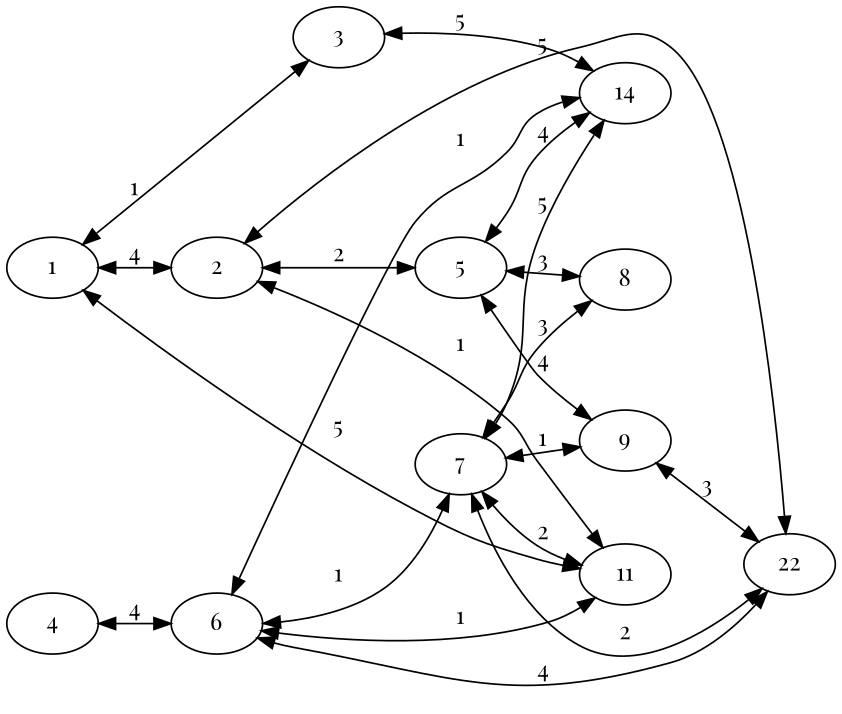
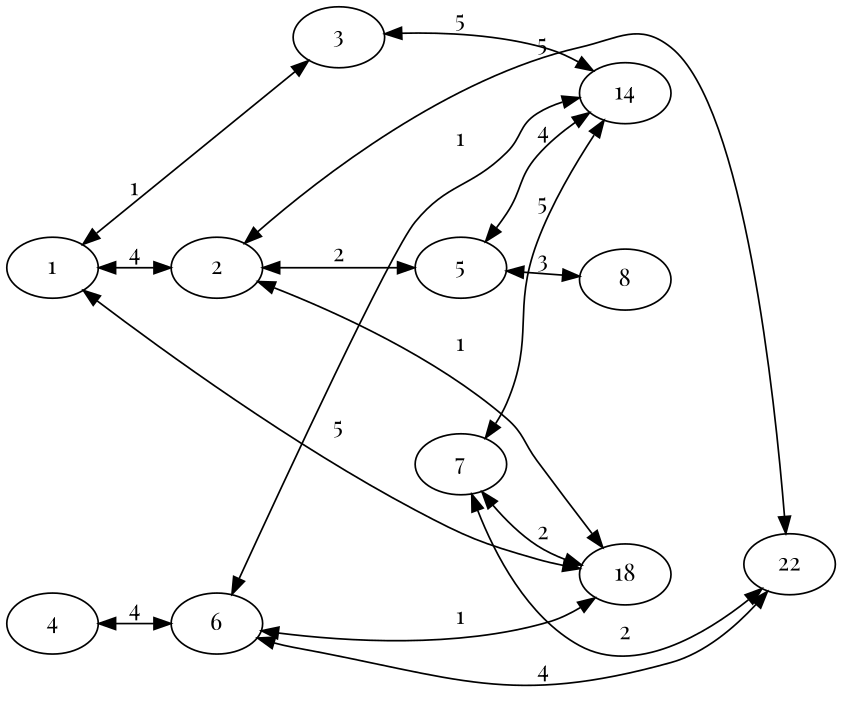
edge "8" -- "7": removed, label "3"
node "9": removed
node "11": label "11" -> "18"
edge "7" -- "6": removed, label "1"
